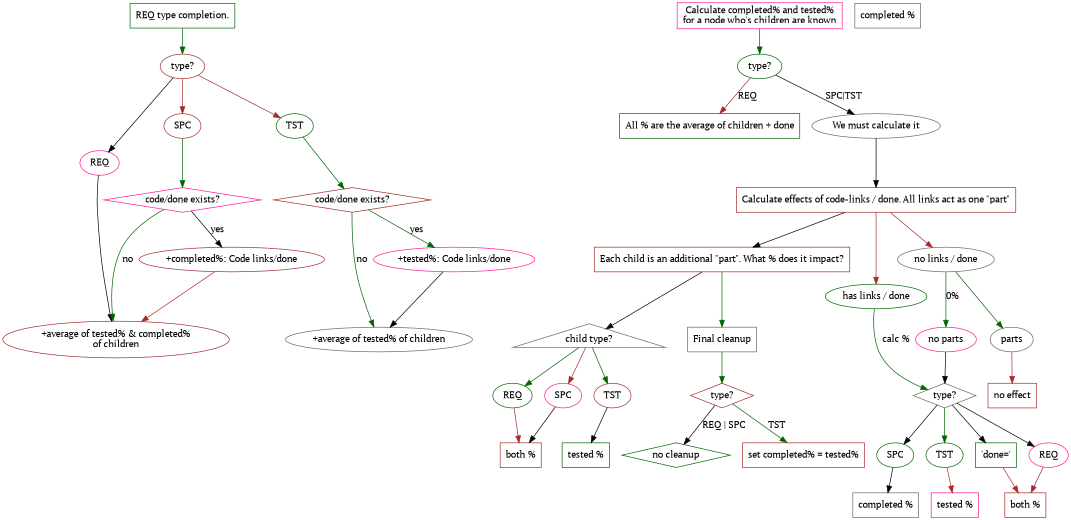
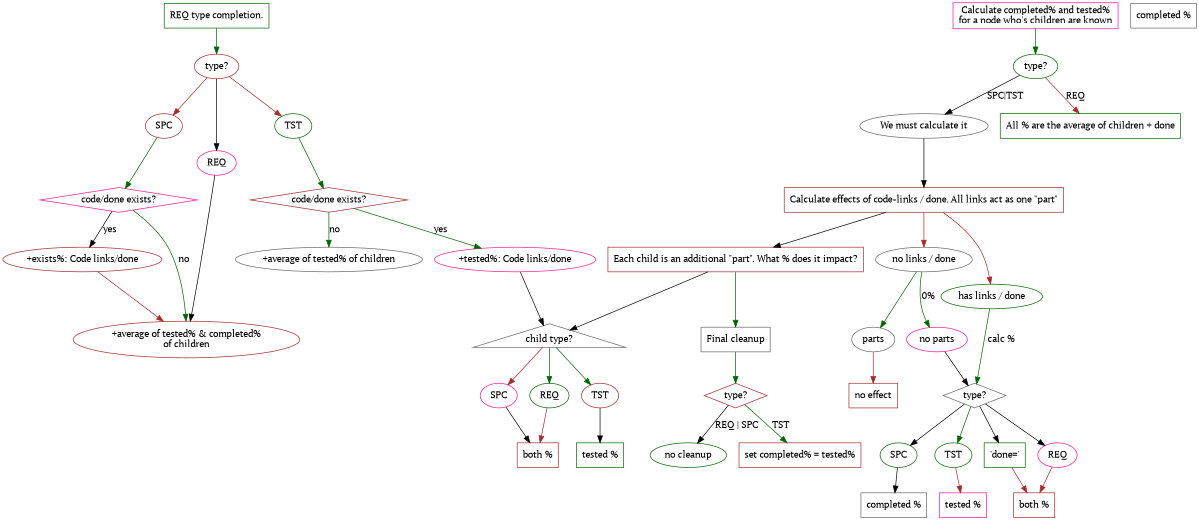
node "+completed%: Code links/done": label "+completed%: Code links/done" -> "+exists%: Code links/done"
edge "+tested%: Code links/done" -> "+average of tested% of children": now "+tested%: Code links/done" -> "child type?"
node "no cleanup": shape diamond -> ellipse
